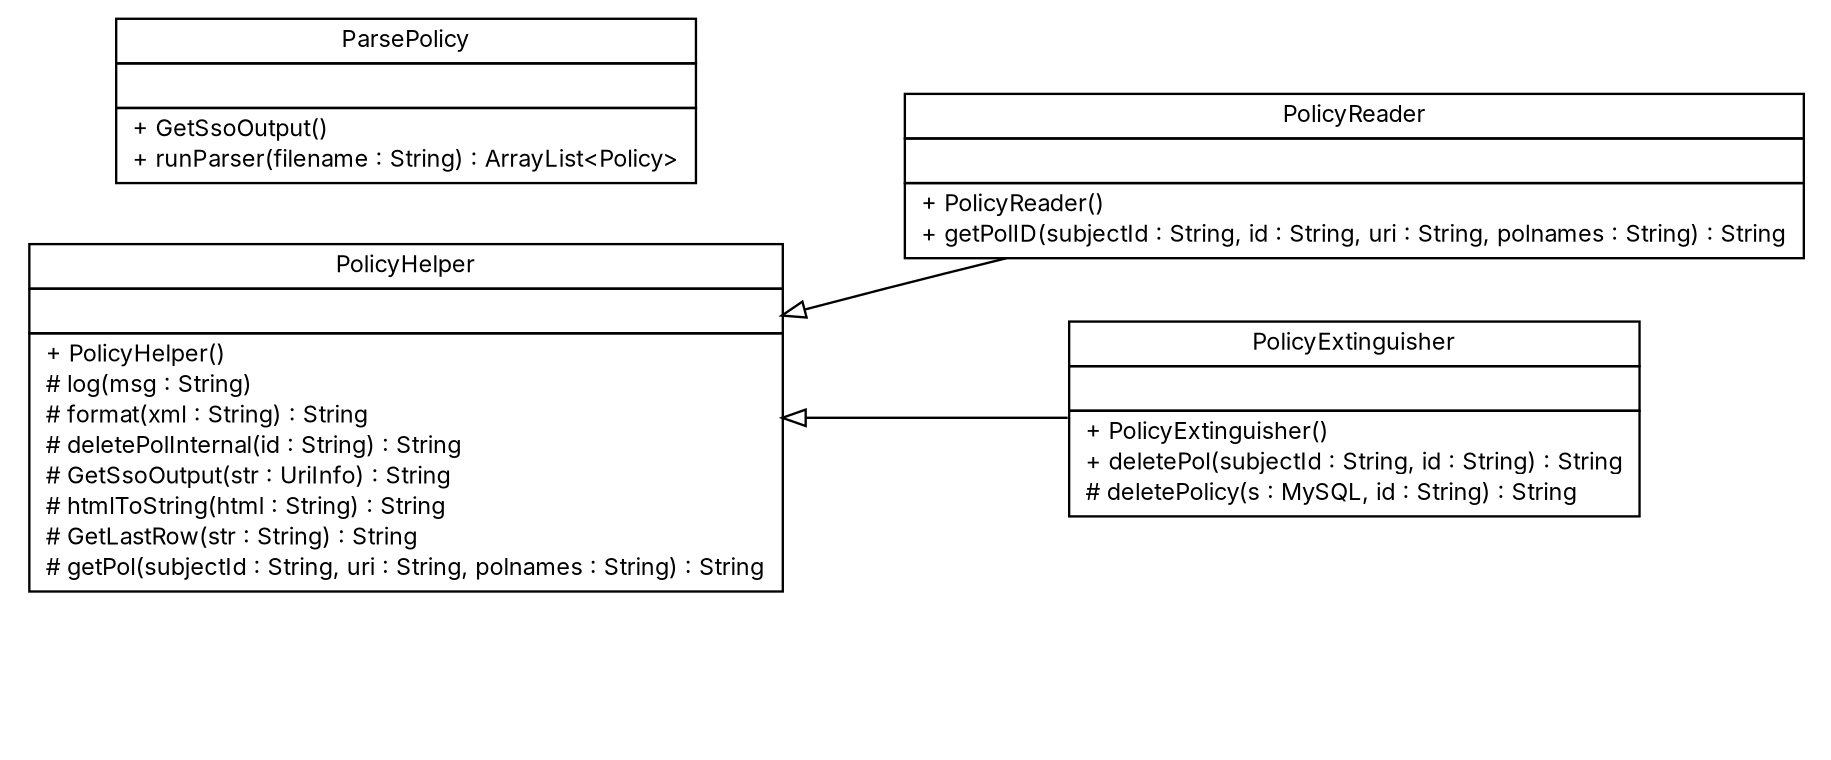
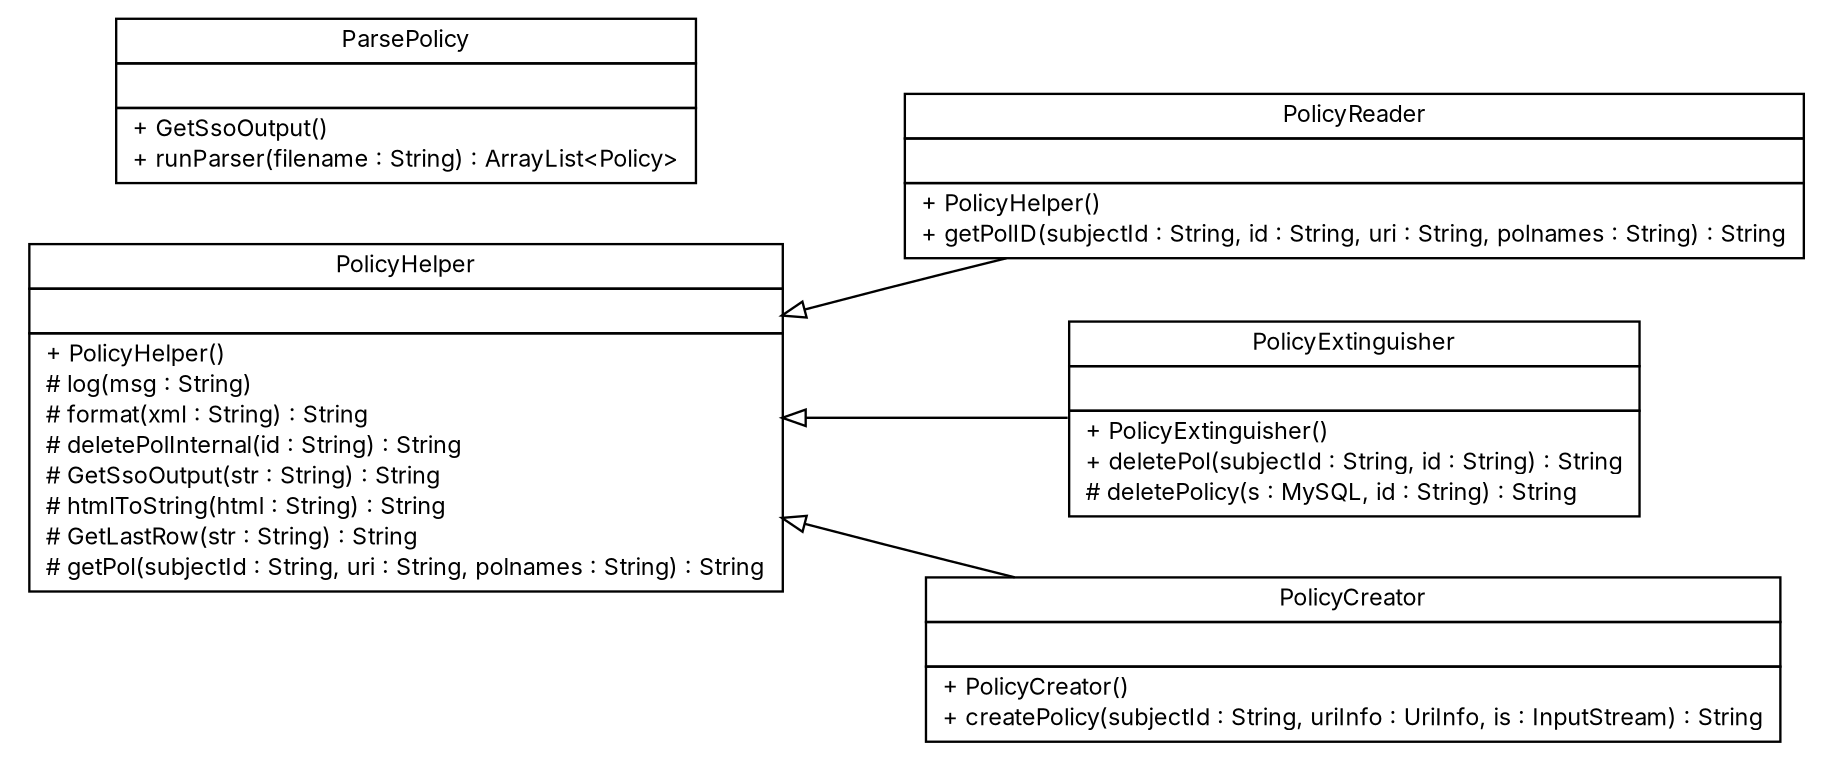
node "PolicyReader": text "+ PolicyReader()" -> "+ PolicyHelper()"
node "PolicyHelper": text "# GetSsoOutput(str : UriInfo) : String" -> "# GetSsoOutput(str : String) : String"
node "PolicyCreator": added
